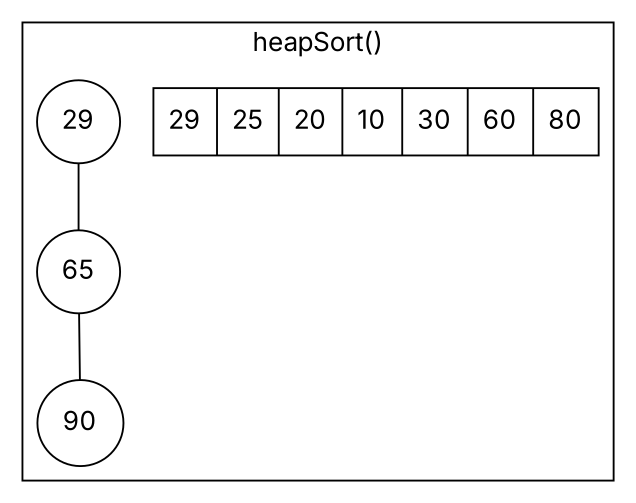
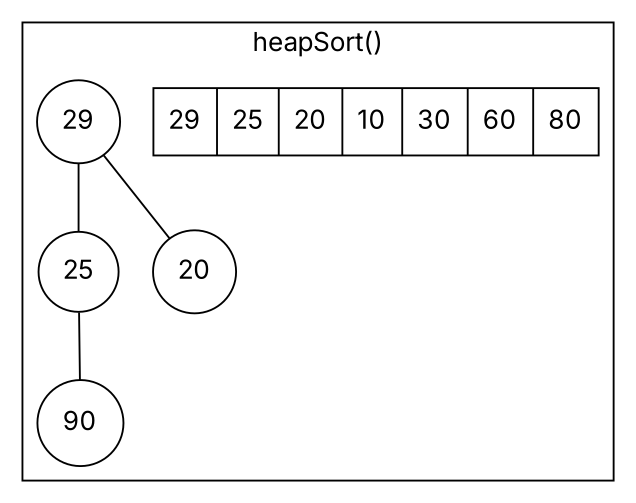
node "65": label "65" -> "25"
node "20": added
